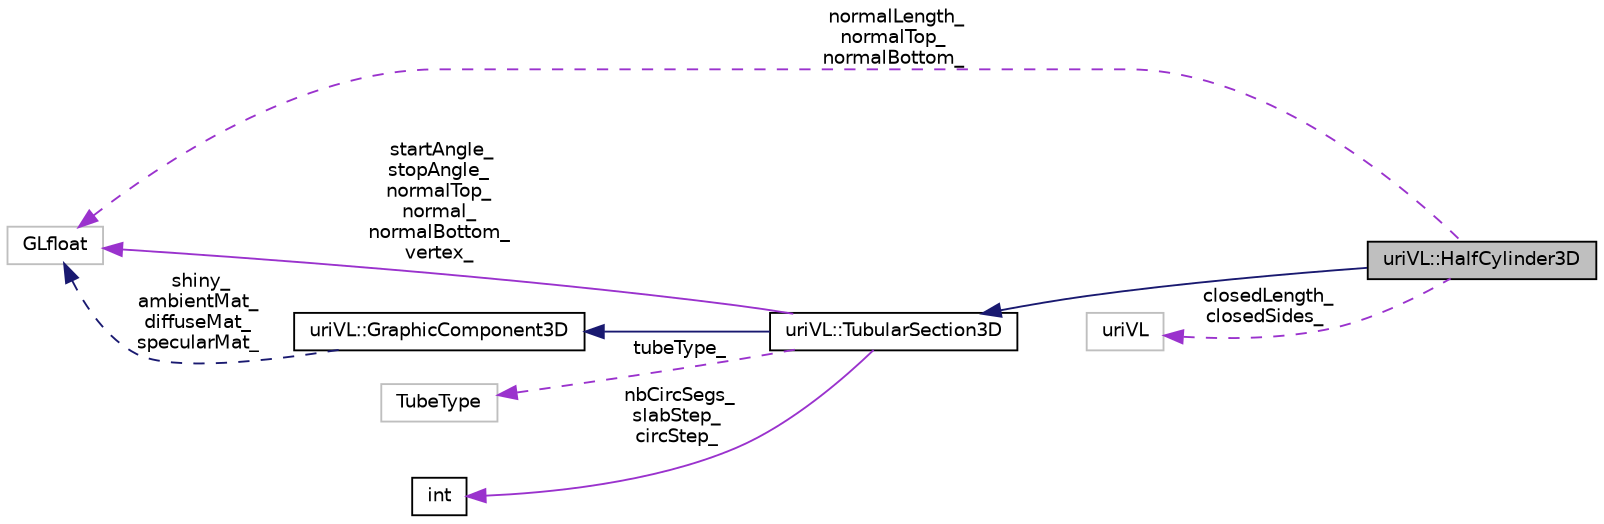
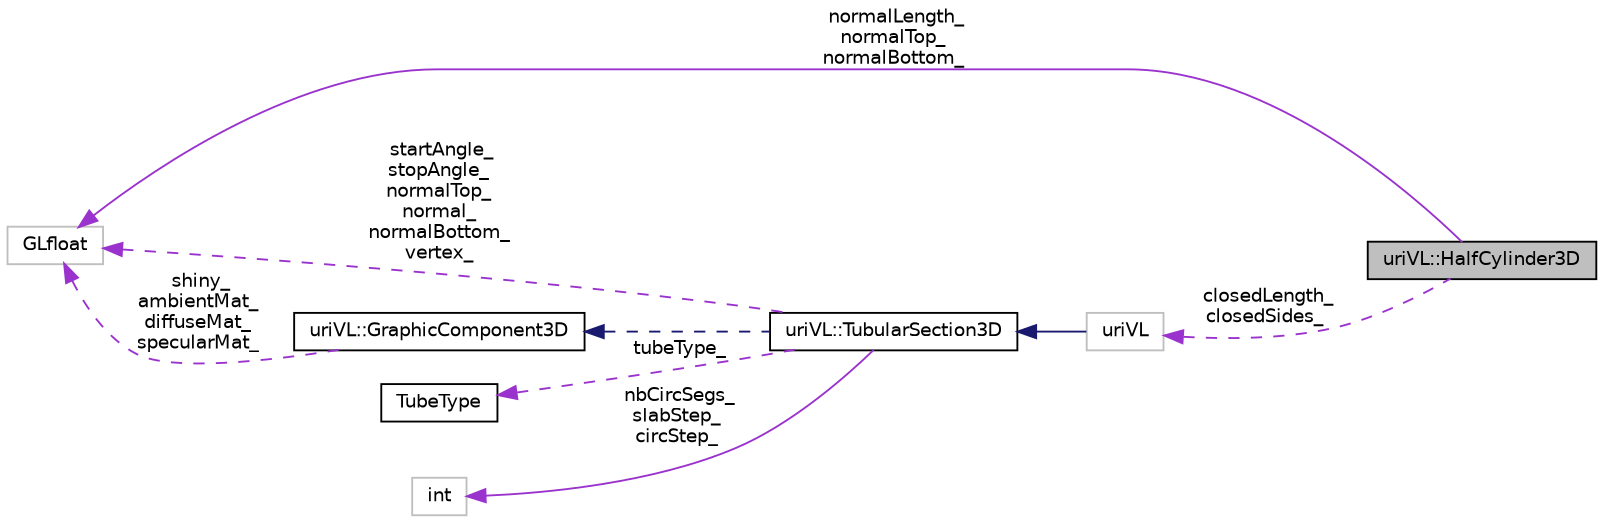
edge "uriVL::HalfCylinder3D" -> "GLfloat": style dashed -> solid
edge "uriVL::TubularSection3D" -> "GLfloat": style solid -> dashed
edge "uriVL::HalfCylinder3D" -> "uriVL::TubularSection3D": now "uriVL" -> "uriVL::TubularSection3D"
edge "uriVL::TubularSection3D" -> "uriVL::GraphicComponent3D": style solid -> dashed
edge "uriVL::GraphicComponent3D" -> "GLfloat": color midnightblue -> darkorchid3
node "TubeType": color grey75 -> black
node "int": color black -> grey75
